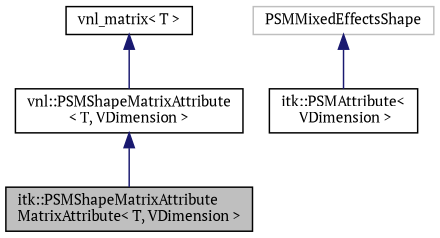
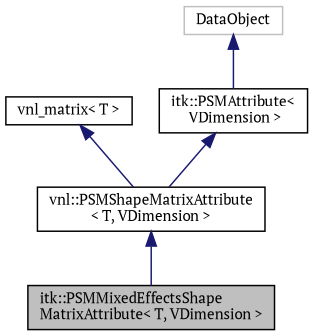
node "PSMMixedEffectsShape": label "PSMMixedEffectsShape" -> "DataObject"
edge "vnl::PSMShapeMatrixAttribute < T, VDimension >" -> "itk::PSMAttribute< VDimension >": added
node "itk::PSMShapeMatrixAttribute MatrixAttribute< T, VDimension >": label "itk::PSMShapeMatrixAttribute MatrixAttribute< T, VDimension >" -> "itk::PSMMixedEffectsShape MatrixAttribute< T, VDimension >"
